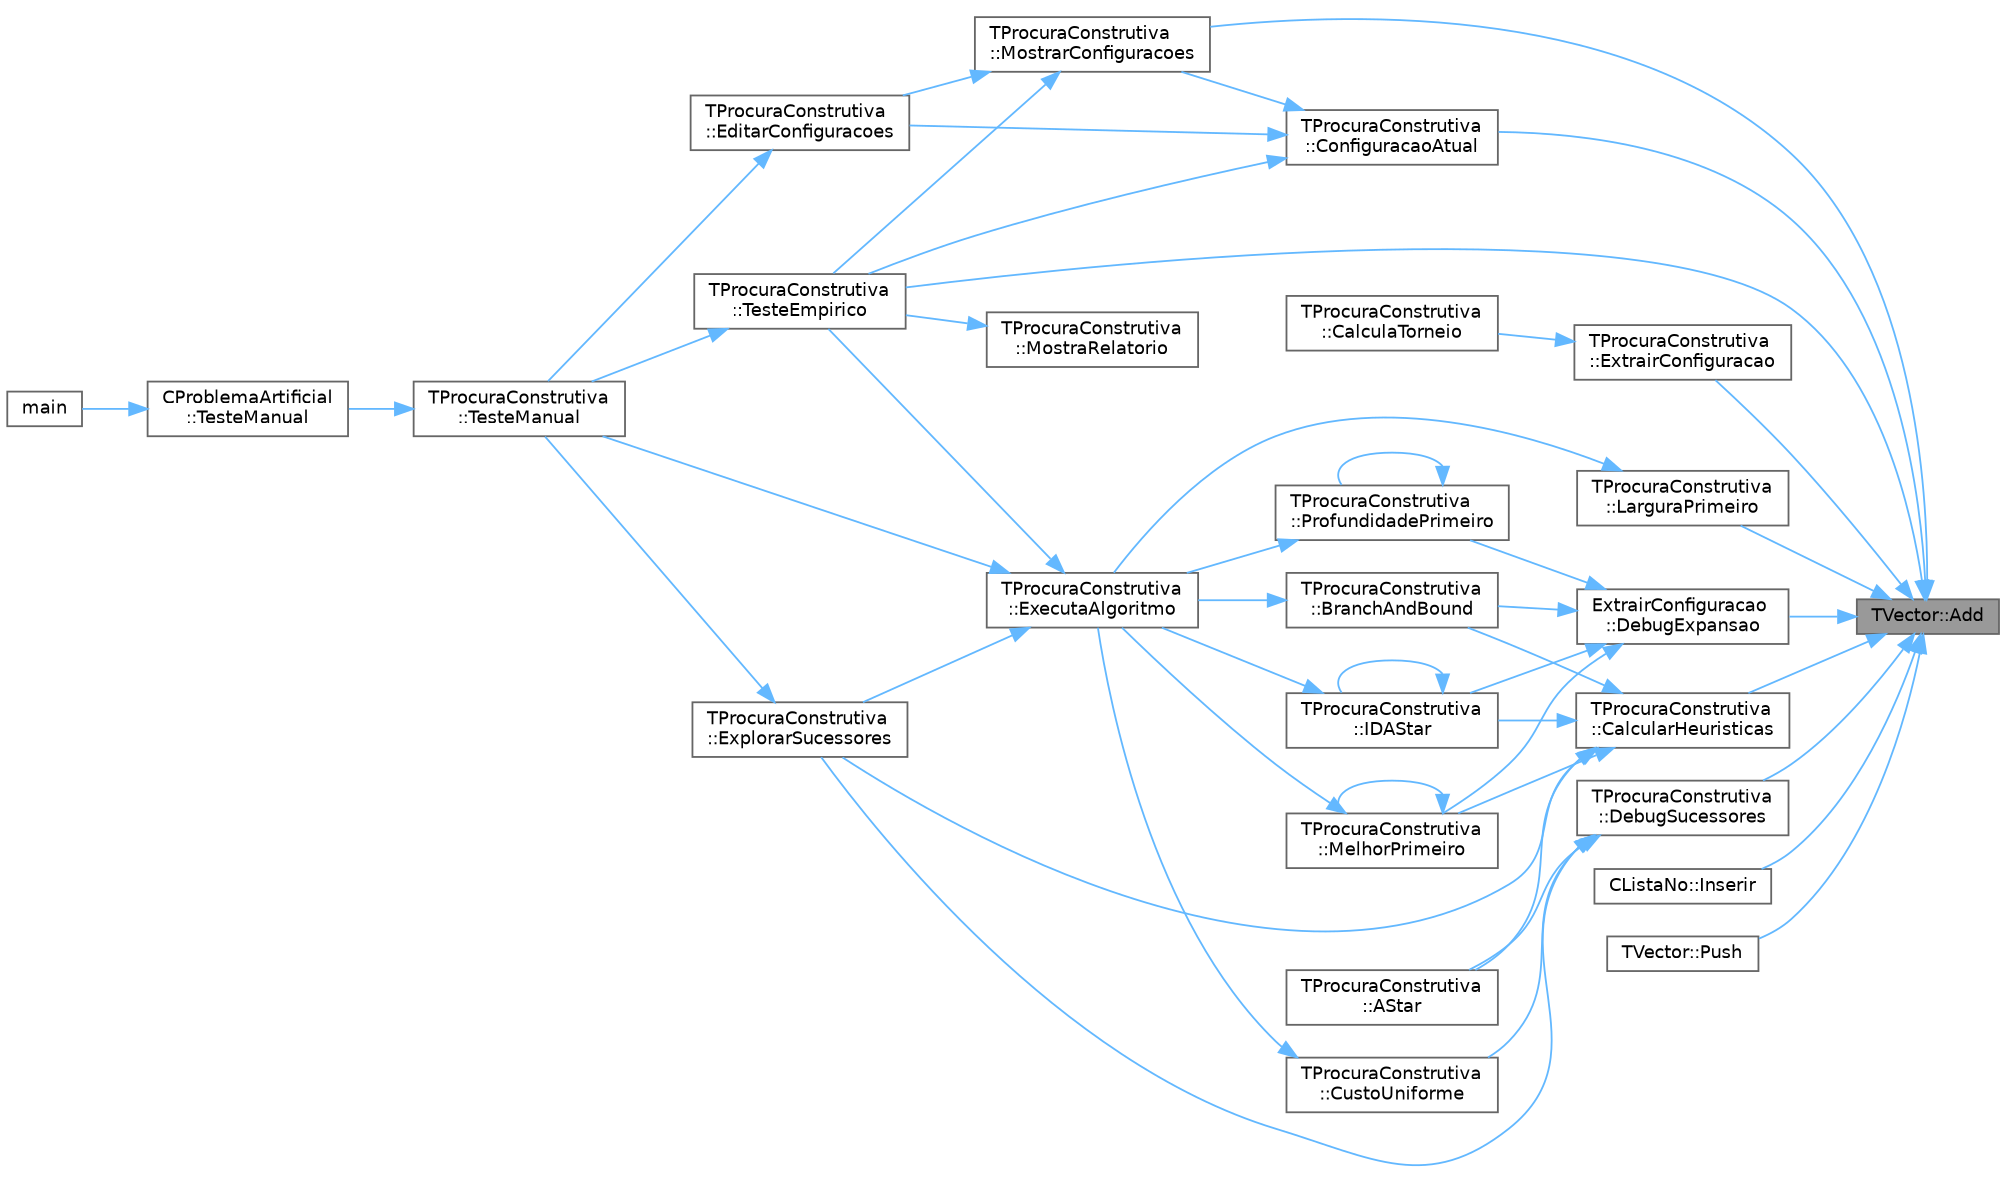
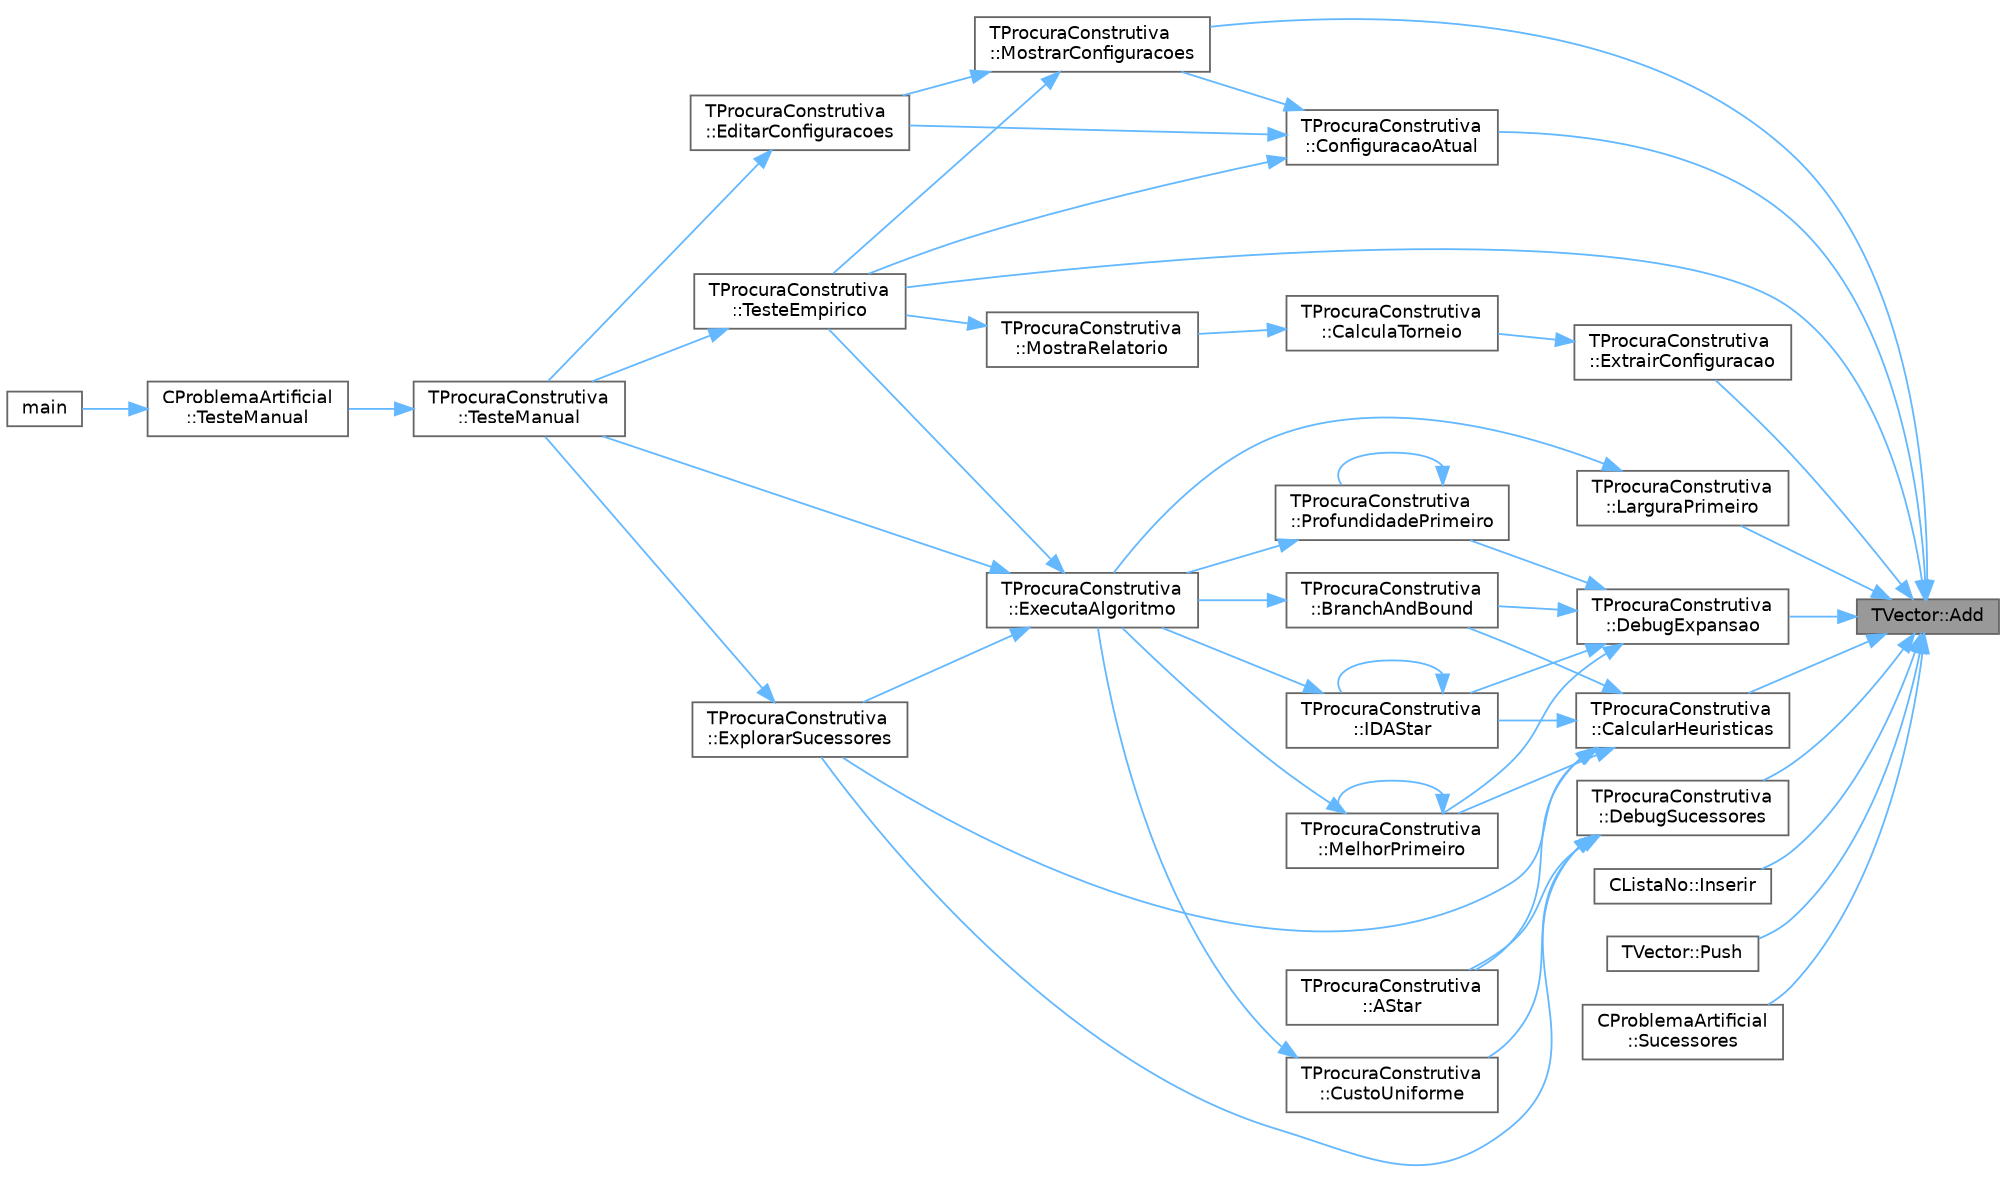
edge "TProcuraConstrutiva ::MostraRelatorio" -> "TProcuraConstrutiva ::CalculaTorneio": added
node "ExtrairConfiguracao ::DebugExpansao": label "ExtrairConfiguracao ::DebugExpansao" -> "TProcuraConstrutiva ::DebugExpansao"
node "CProblemaArtificial ::Sucessores": added
